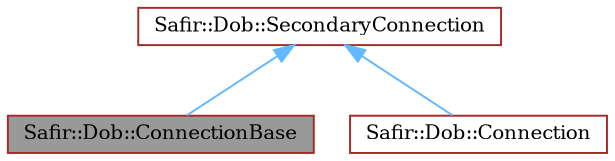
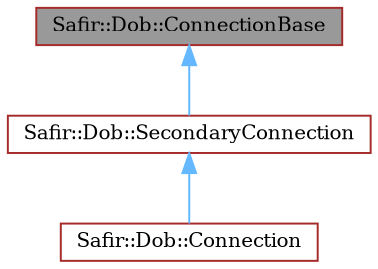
edge "Safir::Dob::ConnectionBase" -> "Safir::Dob::SecondaryConnection": reversed
